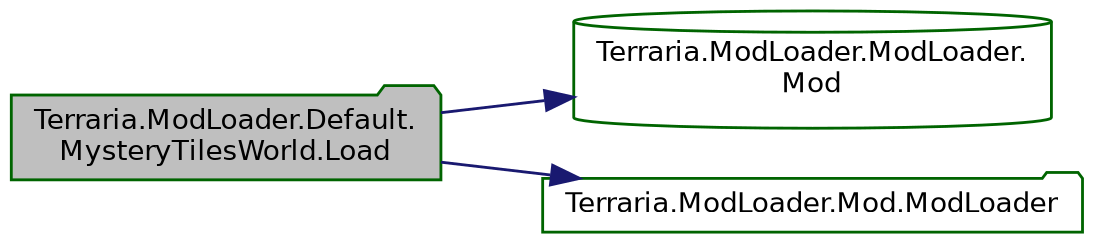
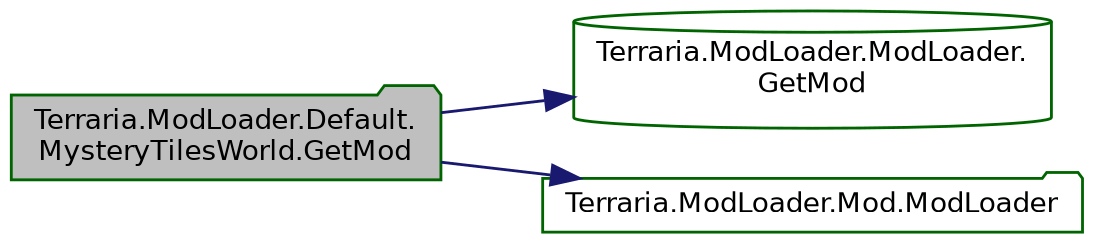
node "Terraria.ModLoader.ModLoader. Mod": label "Terraria.ModLoader.ModLoader. Mod" -> "Terraria.ModLoader.ModLoader. GetMod"
node "Terraria.ModLoader.Default. MysteryTilesWorld.Load": label "Terraria.ModLoader.Default. MysteryTilesWorld.Load" -> "Terraria.ModLoader.Default. MysteryTilesWorld.GetMod"
